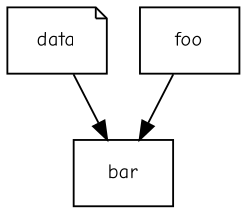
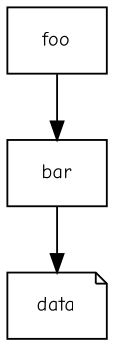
edge "data" -> "bar": reversed
